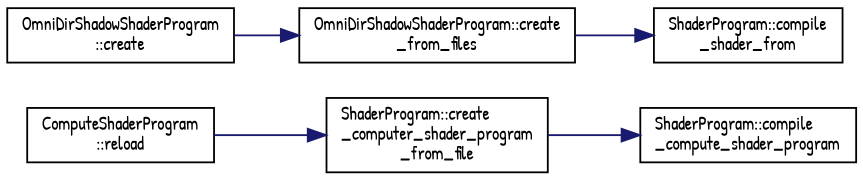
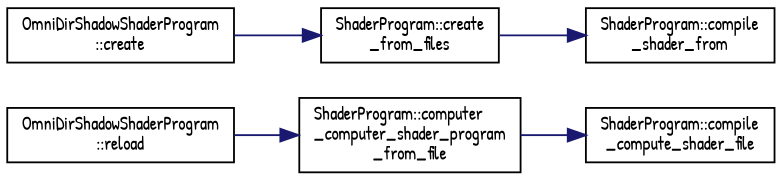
node "OmniDirShadowShaderProgram::create _from_files": label "OmniDirShadowShaderProgram::create _from_files" -> "ShaderProgram::create _from_files"
node "ComputeShaderProgram ::reload": label "ComputeShaderProgram ::reload" -> "OmniDirShadowShaderProgram ::reload"
node "ShaderProgram::create _computer_shader_program _from_file": label "ShaderProgram::create _computer_shader_program _from_file" -> "ShaderProgram::computer _computer_shader_program _from_file"
node "ShaderProgram::compile _compute_shader_program": label "ShaderProgram::compile _compute_shader_program" -> "ShaderProgram::compile _compute_shader_file"
